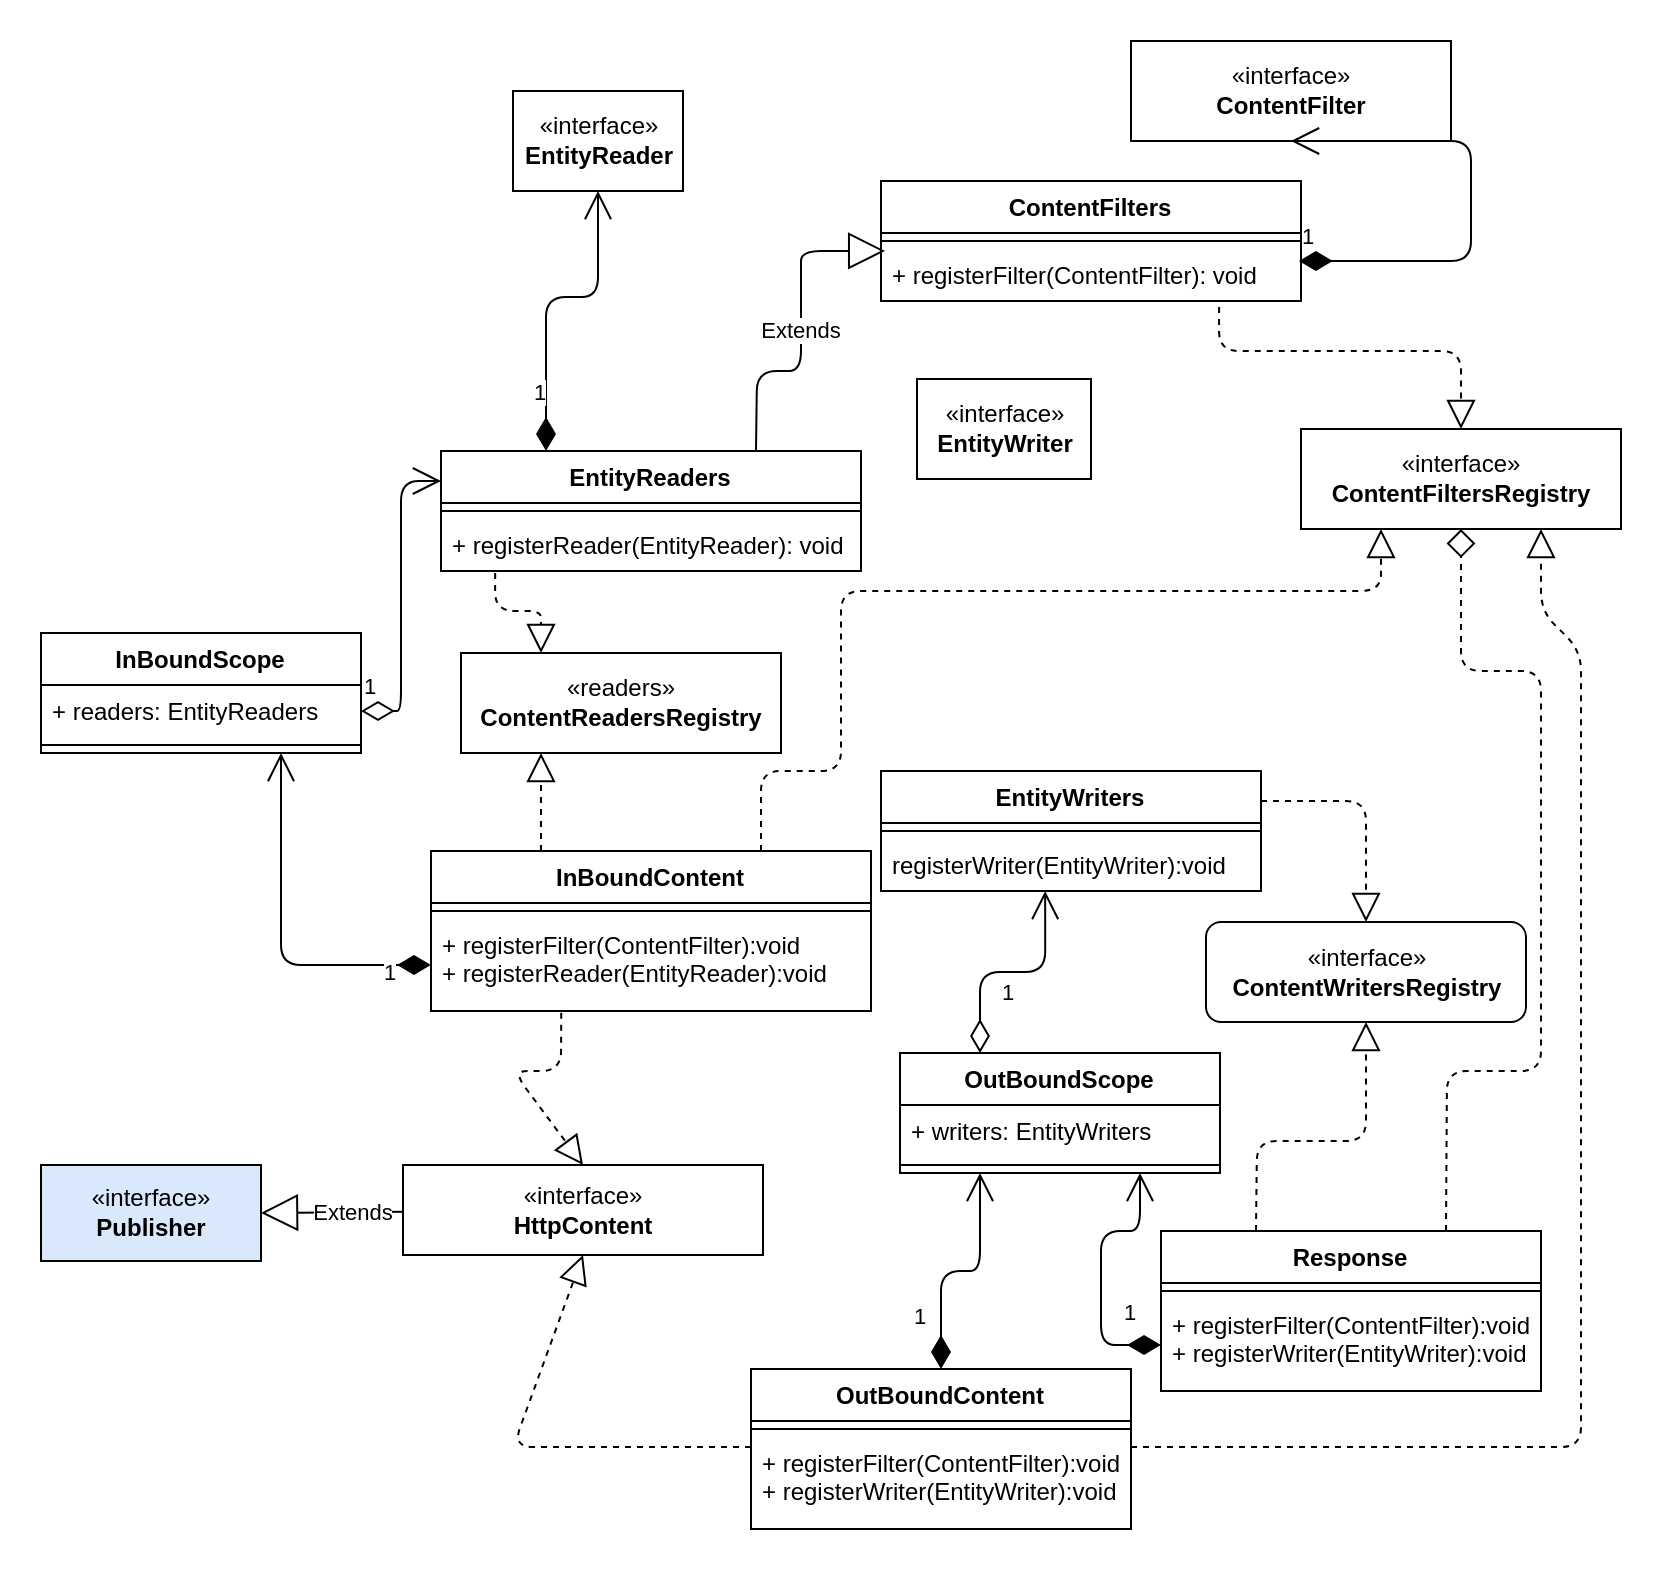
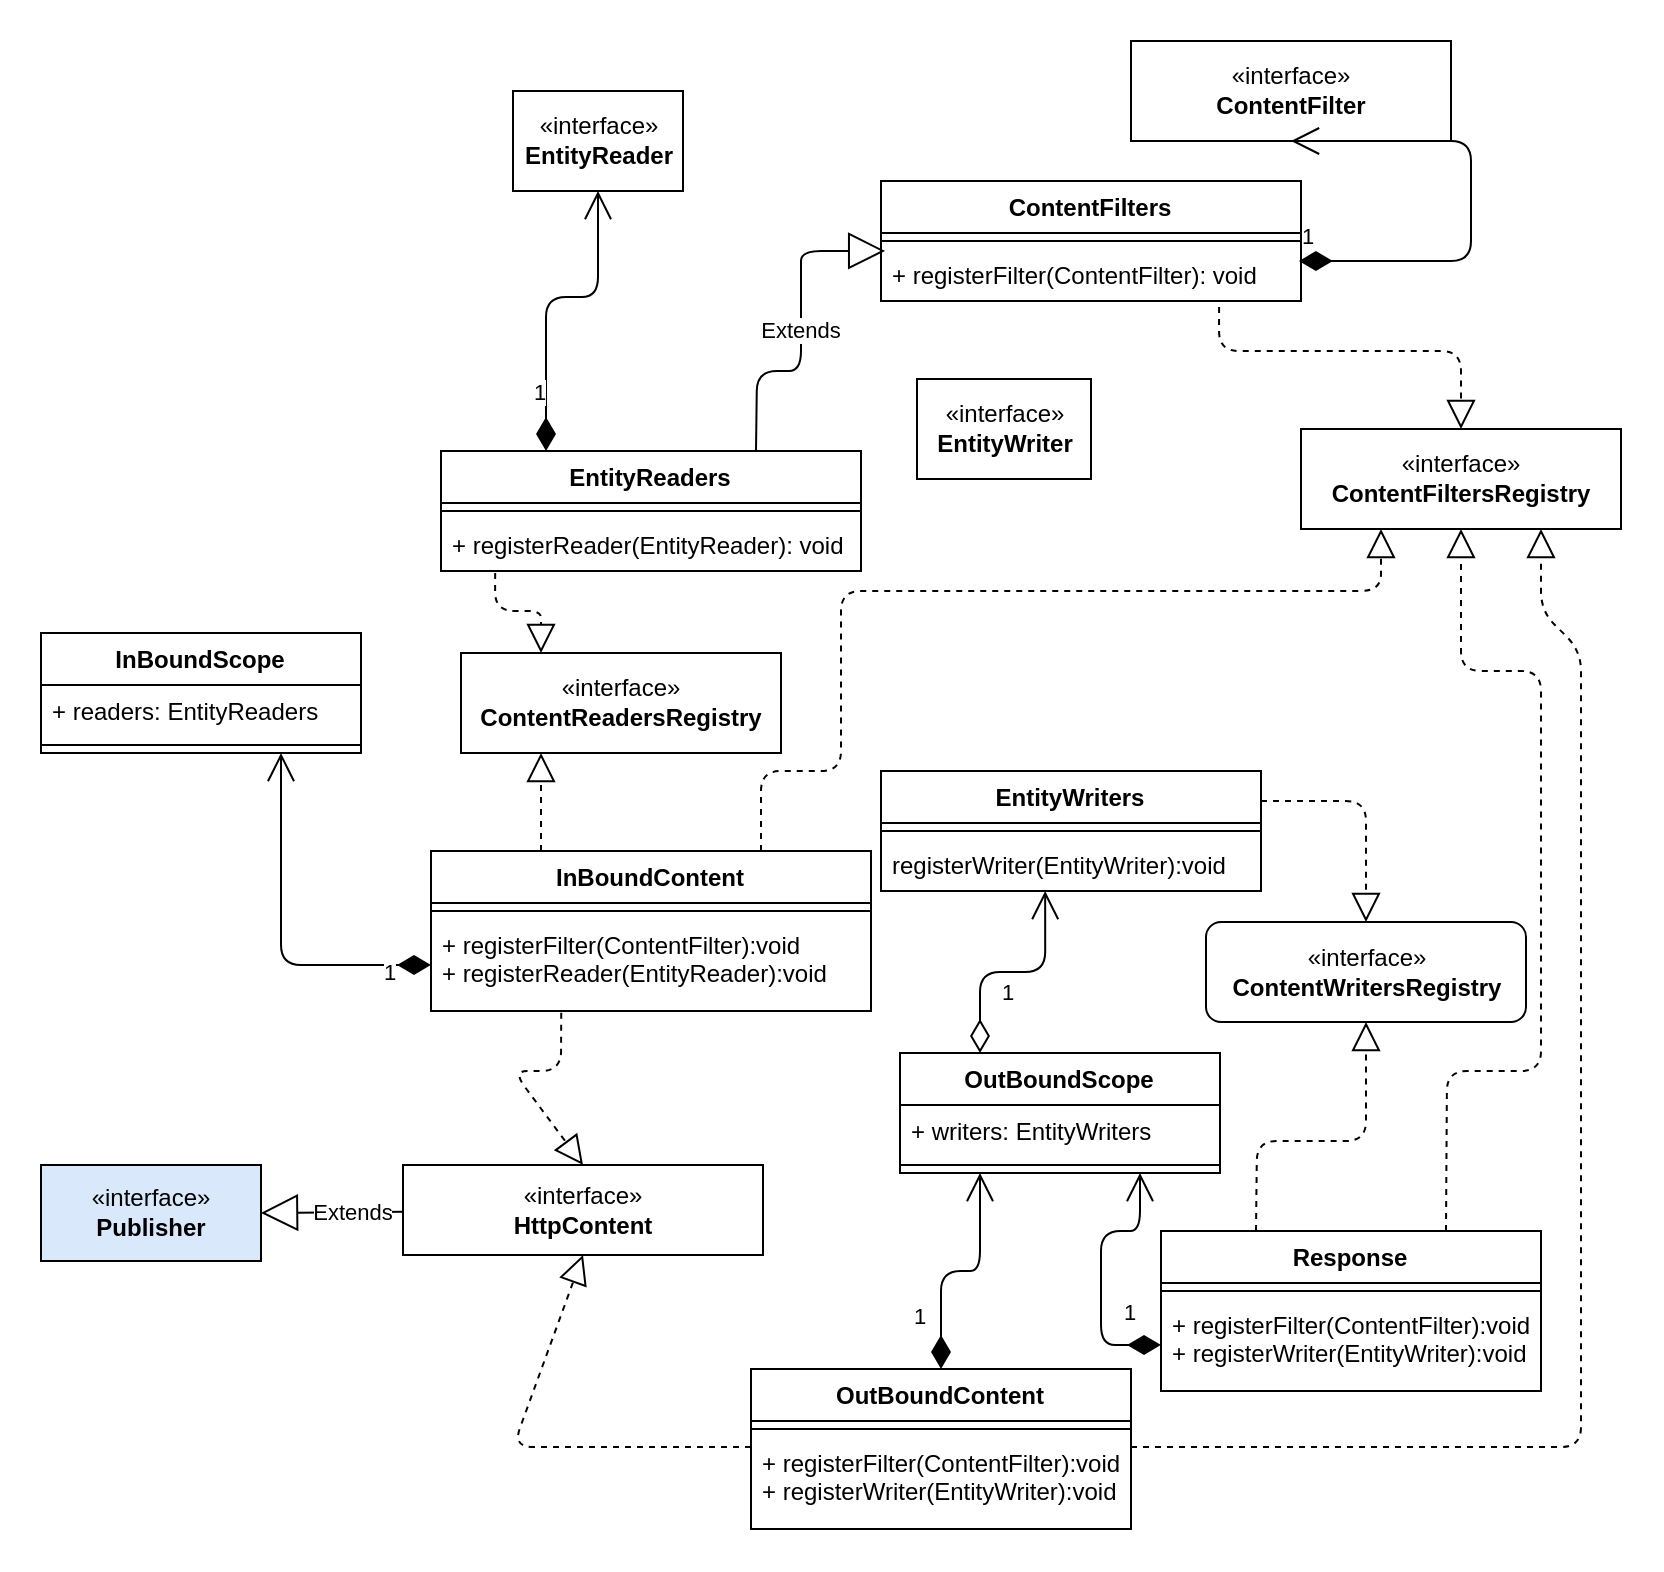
edge "Response" -> "«interface» ContentFiltersRegistry": arrowhead diamond -> block
edge "EntityReaders" -- "+ readers: EntityReaders": removed, label "1"
node "«readers» ContentReadersRegistry": label "«readers» ContentReadersRegistry" -> "«interface» ContentReadersRegistry"
